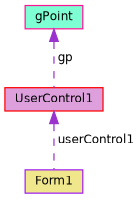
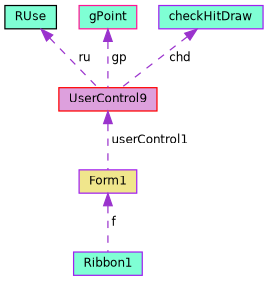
node "RUse": added
node "checkHitDraw": added
node "UserControl1": label "UserControl1" -> "UserControl9"
node "Ribbon1": added
